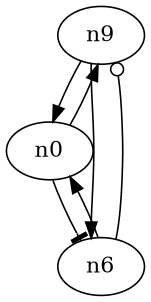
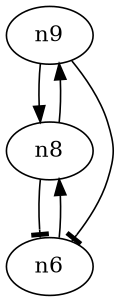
edge "n9" -> "n6": arrowhead normal -> tee
node "n0": label "n0" -> "n8"
edge "n6" -> "n9": removed
